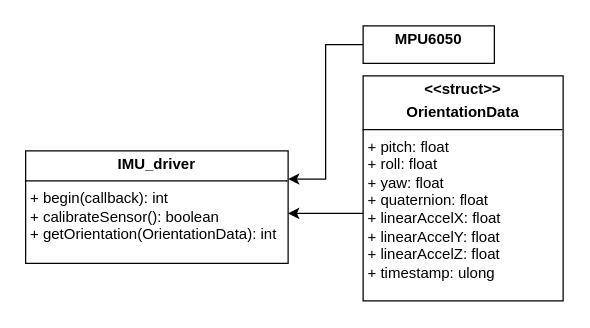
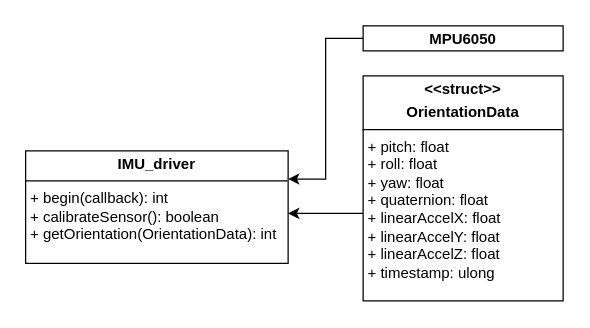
node "MPU6050": size 131x38 -> 200x25
